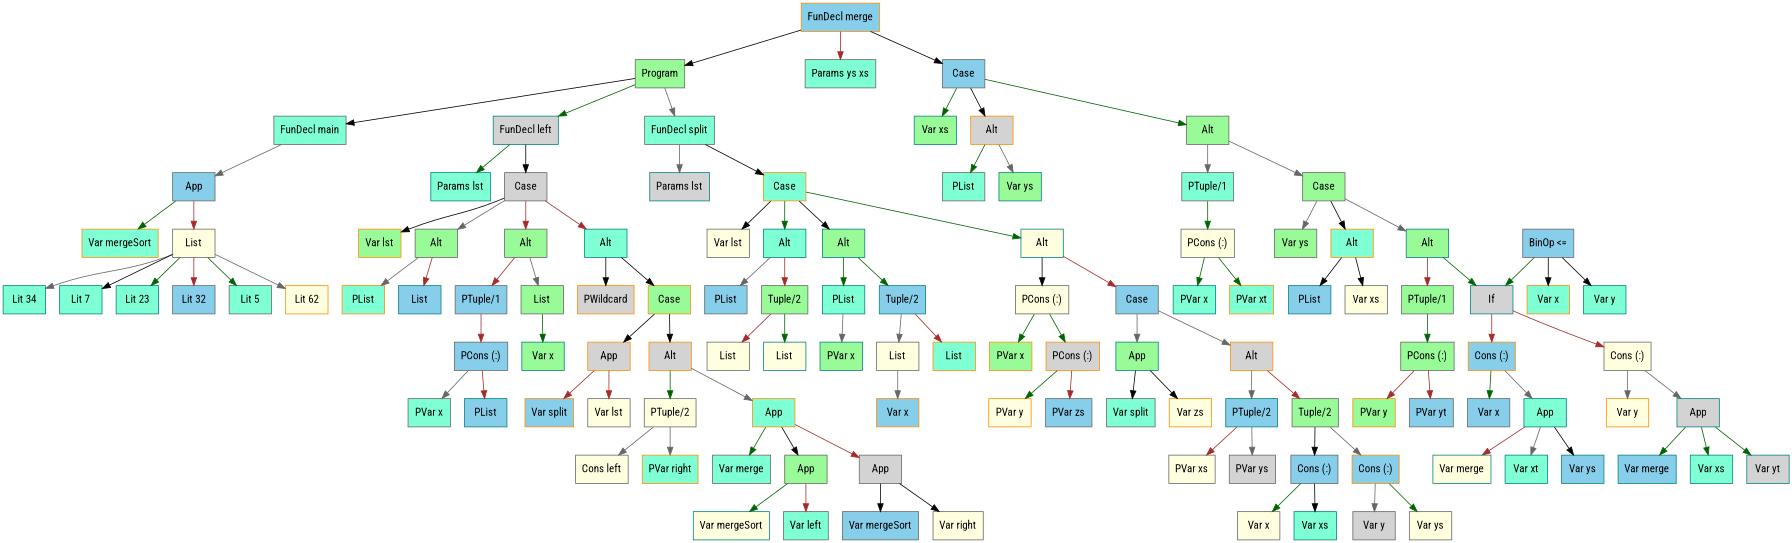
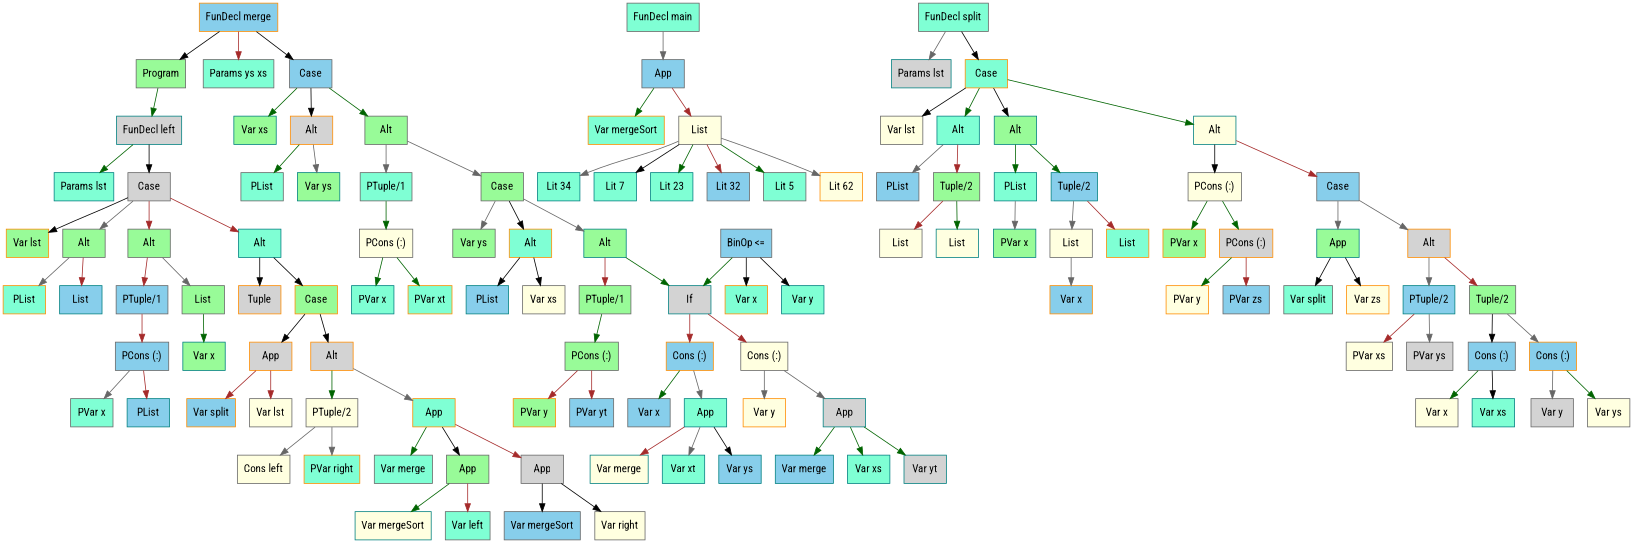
edge "Program" -> "FunDecl split": removed
edge "Program" -> "FunDecl main": removed
node "PWildcard": label "PWildcard" -> "Tuple"
